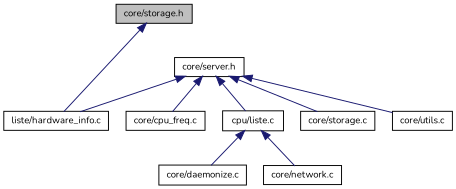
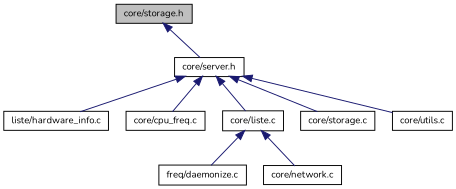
edge "liste/hardware_info.c" -> "core/storage.h": now "core/server.h" -> "core/storage.h"
node "cpu/liste.c": label "cpu/liste.c" -> "core/liste.c"
node "core/daemonize.c": label "core/daemonize.c" -> "freq/daemonize.c"
